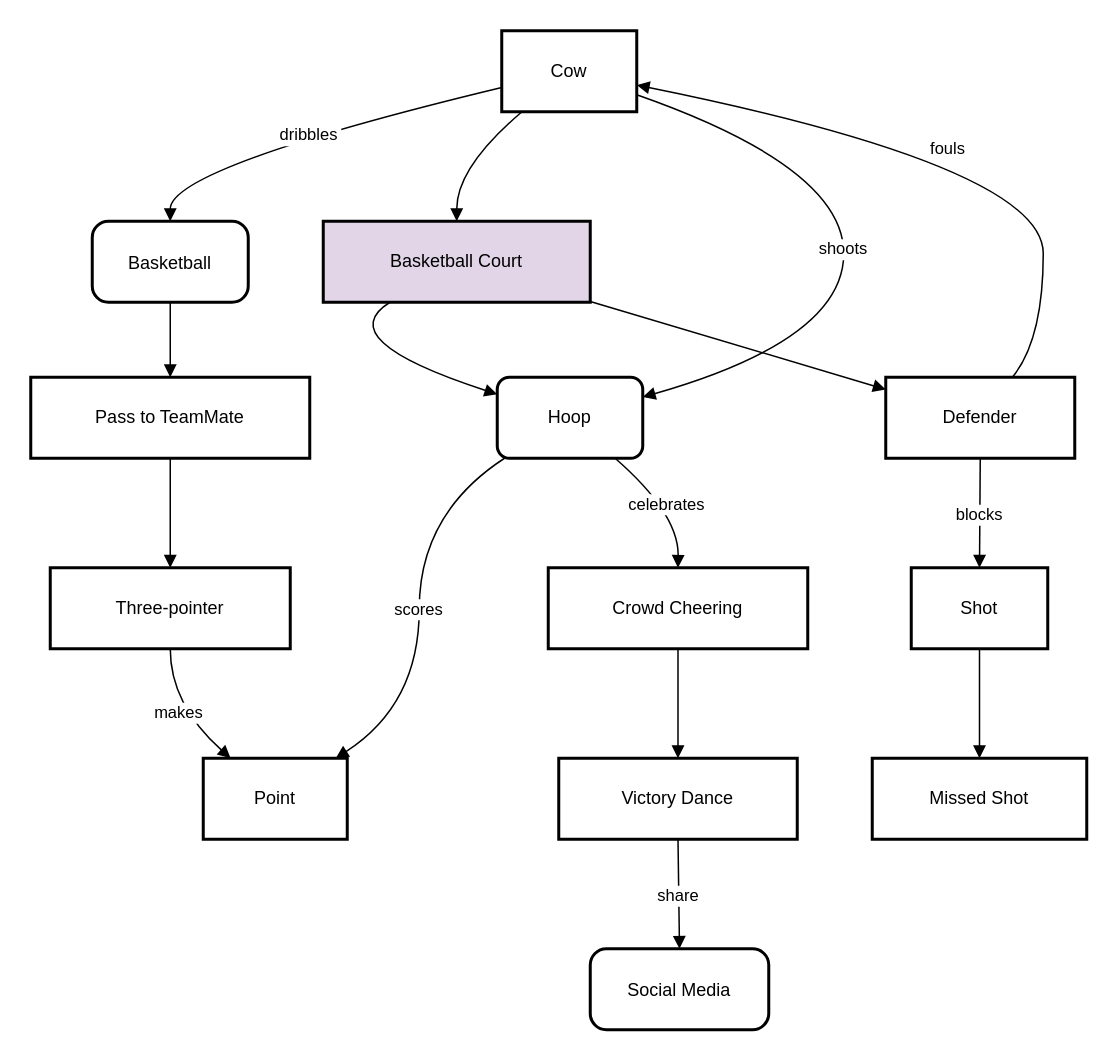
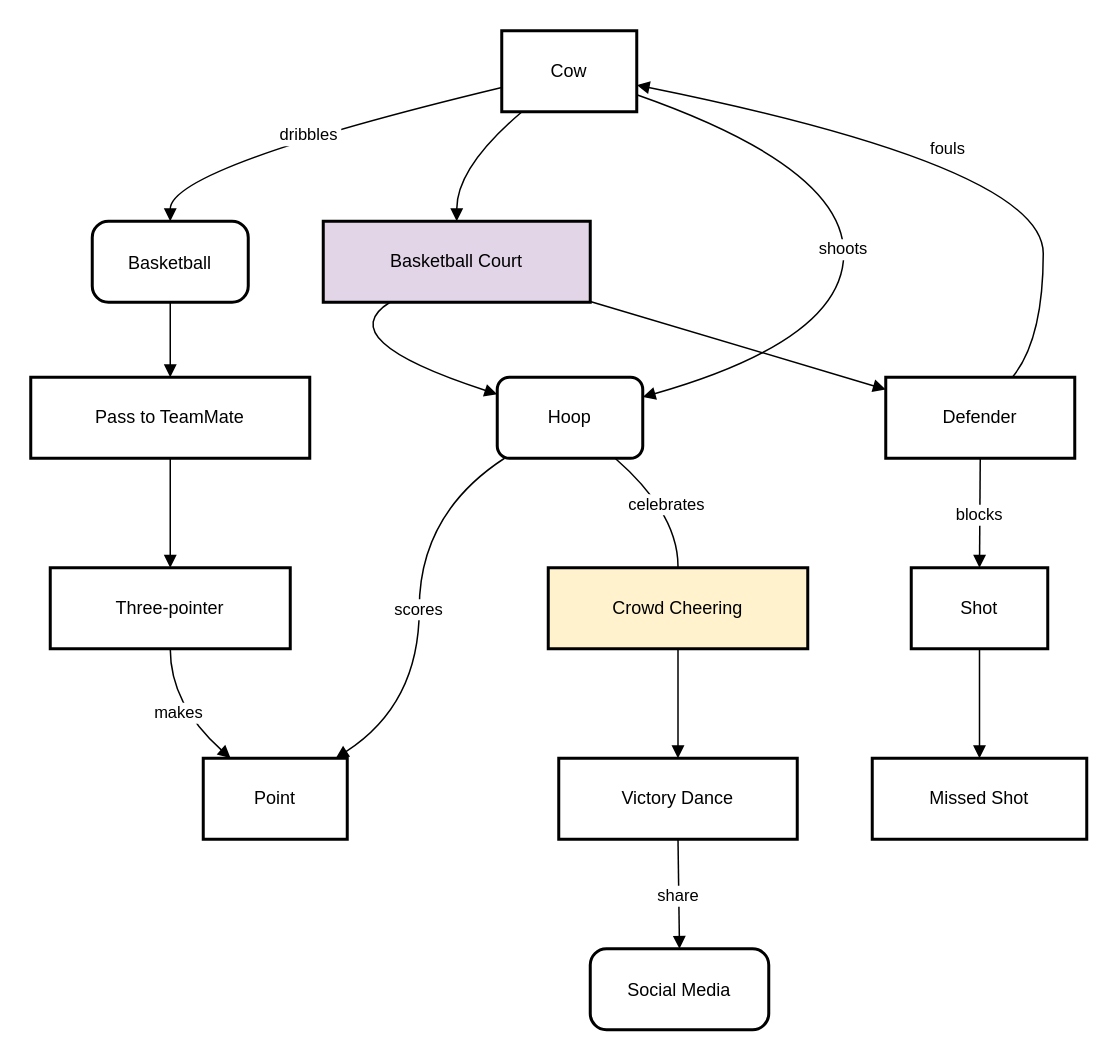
edge "Hoop" -> "Crowd Cheering": arrowhead block -> none
node "Crowd Cheering": fillcolor #ffffff -> #fff2cc
